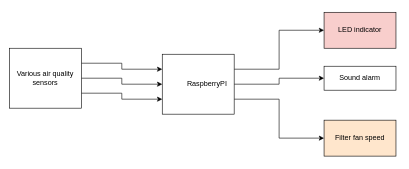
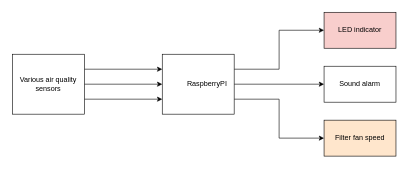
node "Various air quality sensors": moved (45, 78) -> (48, 84)
node "Sound alarm": size 72x24 -> 72x36
